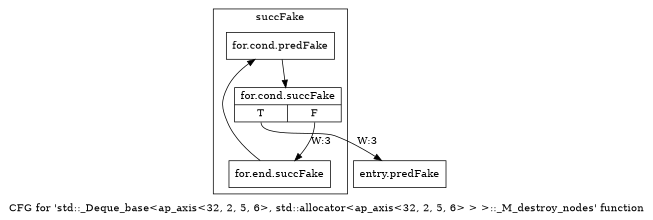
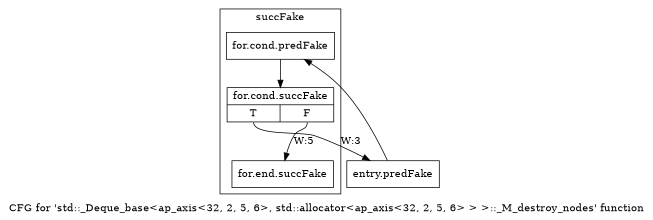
edge "for.end.succFake" -> "for.cond.predFake": now "entry.predFake" -> "for.cond.predFake"
edge "for.cond.succFake" -> "for.end.succFake": label "W:3" -> "W:5"
